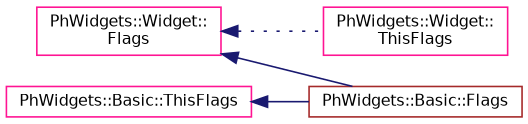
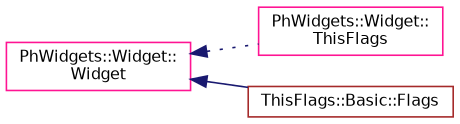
node "PhWidgets::Widget:: Flags": label "PhWidgets::Widget:: Flags" -> "PhWidgets::Widget:: Widget"
node "PhWidgets::Basic::ThisFlags": removed
node "PhWidgets::Basic::Flags": label "PhWidgets::Basic::Flags" -> "ThisFlags::Basic::Flags"
